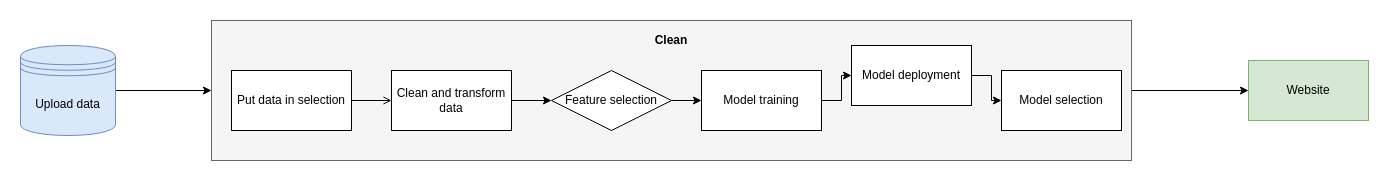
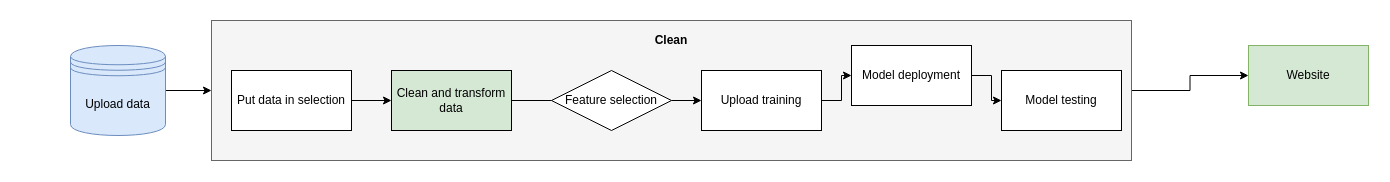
node "Upload data": moved (68, 91) -> (118, 91)
node "Website": moved (1309, 91) -> (1309, 76)
edge "Put data in selection" -> "Clean and transform data": arrowhead open -> classic
node "Clean and transform data": fillcolor #ffffff -> #d5e8d4
edge "Clean and transform data" -> "Feature selection": arrowhead classic -> none
node "Model training": label "Model training" -> "Upload training"
node "Model selection": label "Model selection" -> "Model testing"
